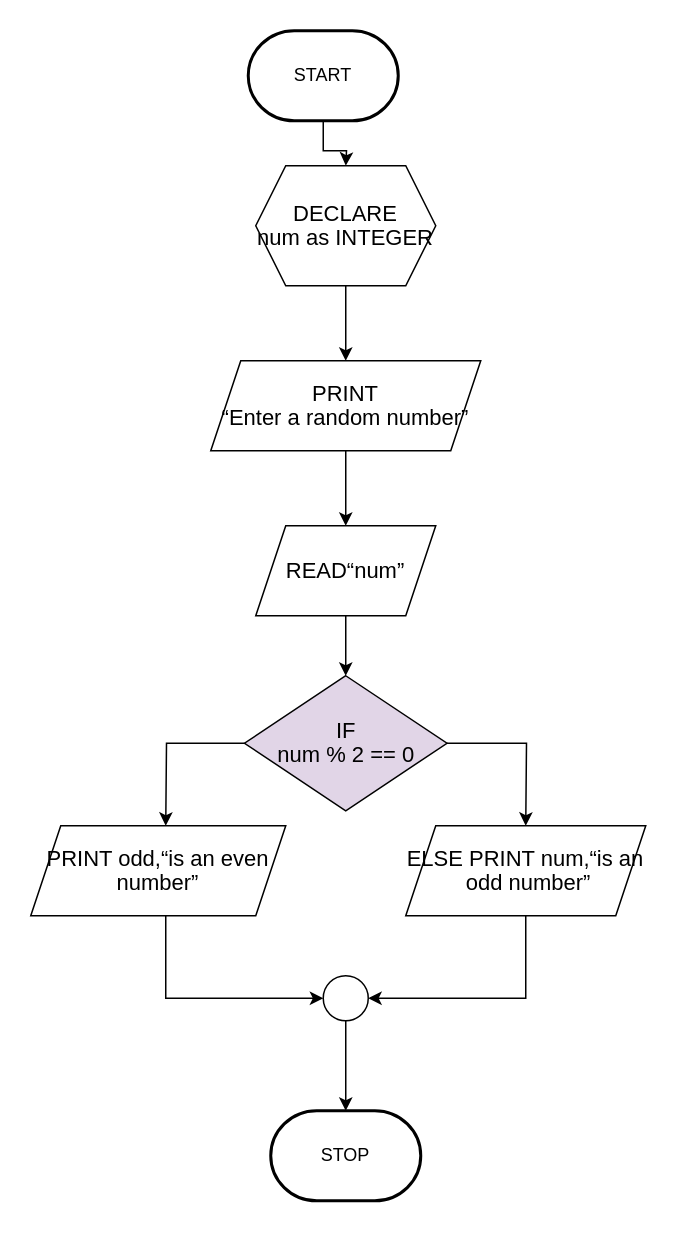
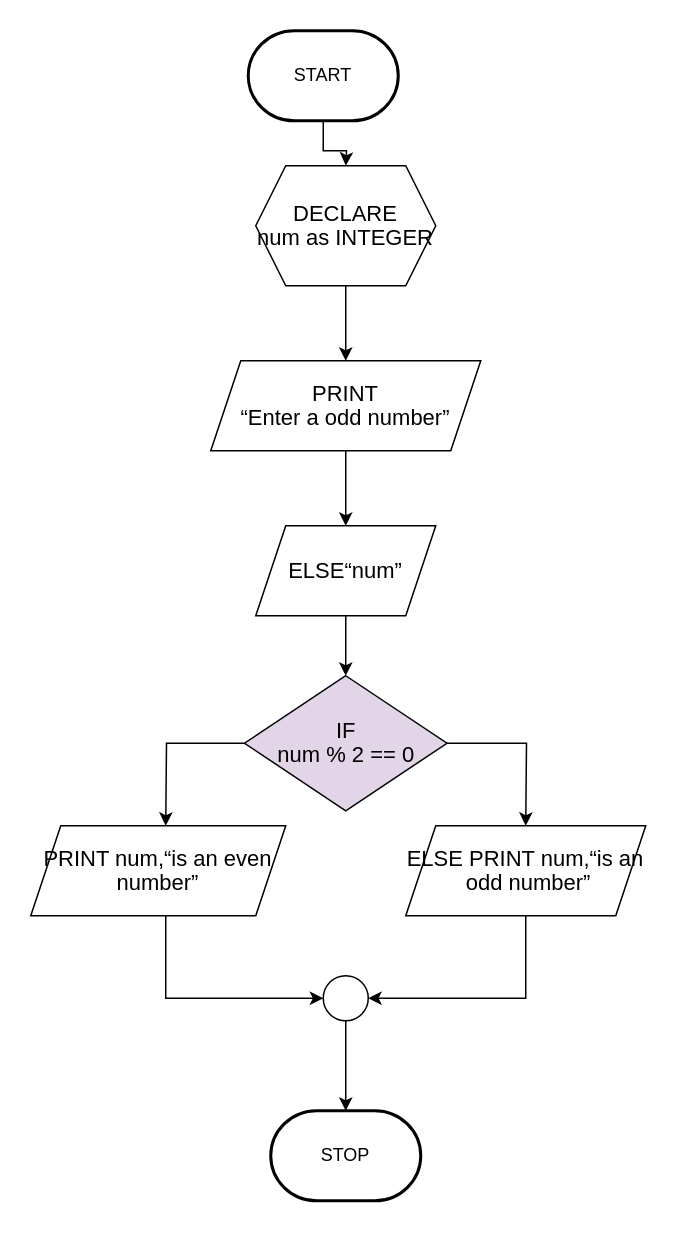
node "PRINT “Enter a random number”": label "PRINT “Enter a random number”" -> "PRINT “Enter a odd number”"
node "READ“num”": label "READ“num”" -> "ELSE“num”"
node "PRINT odd,“is an even number”": label "PRINT odd,“is an even number”" -> "PRINT num,“is an even number”"
